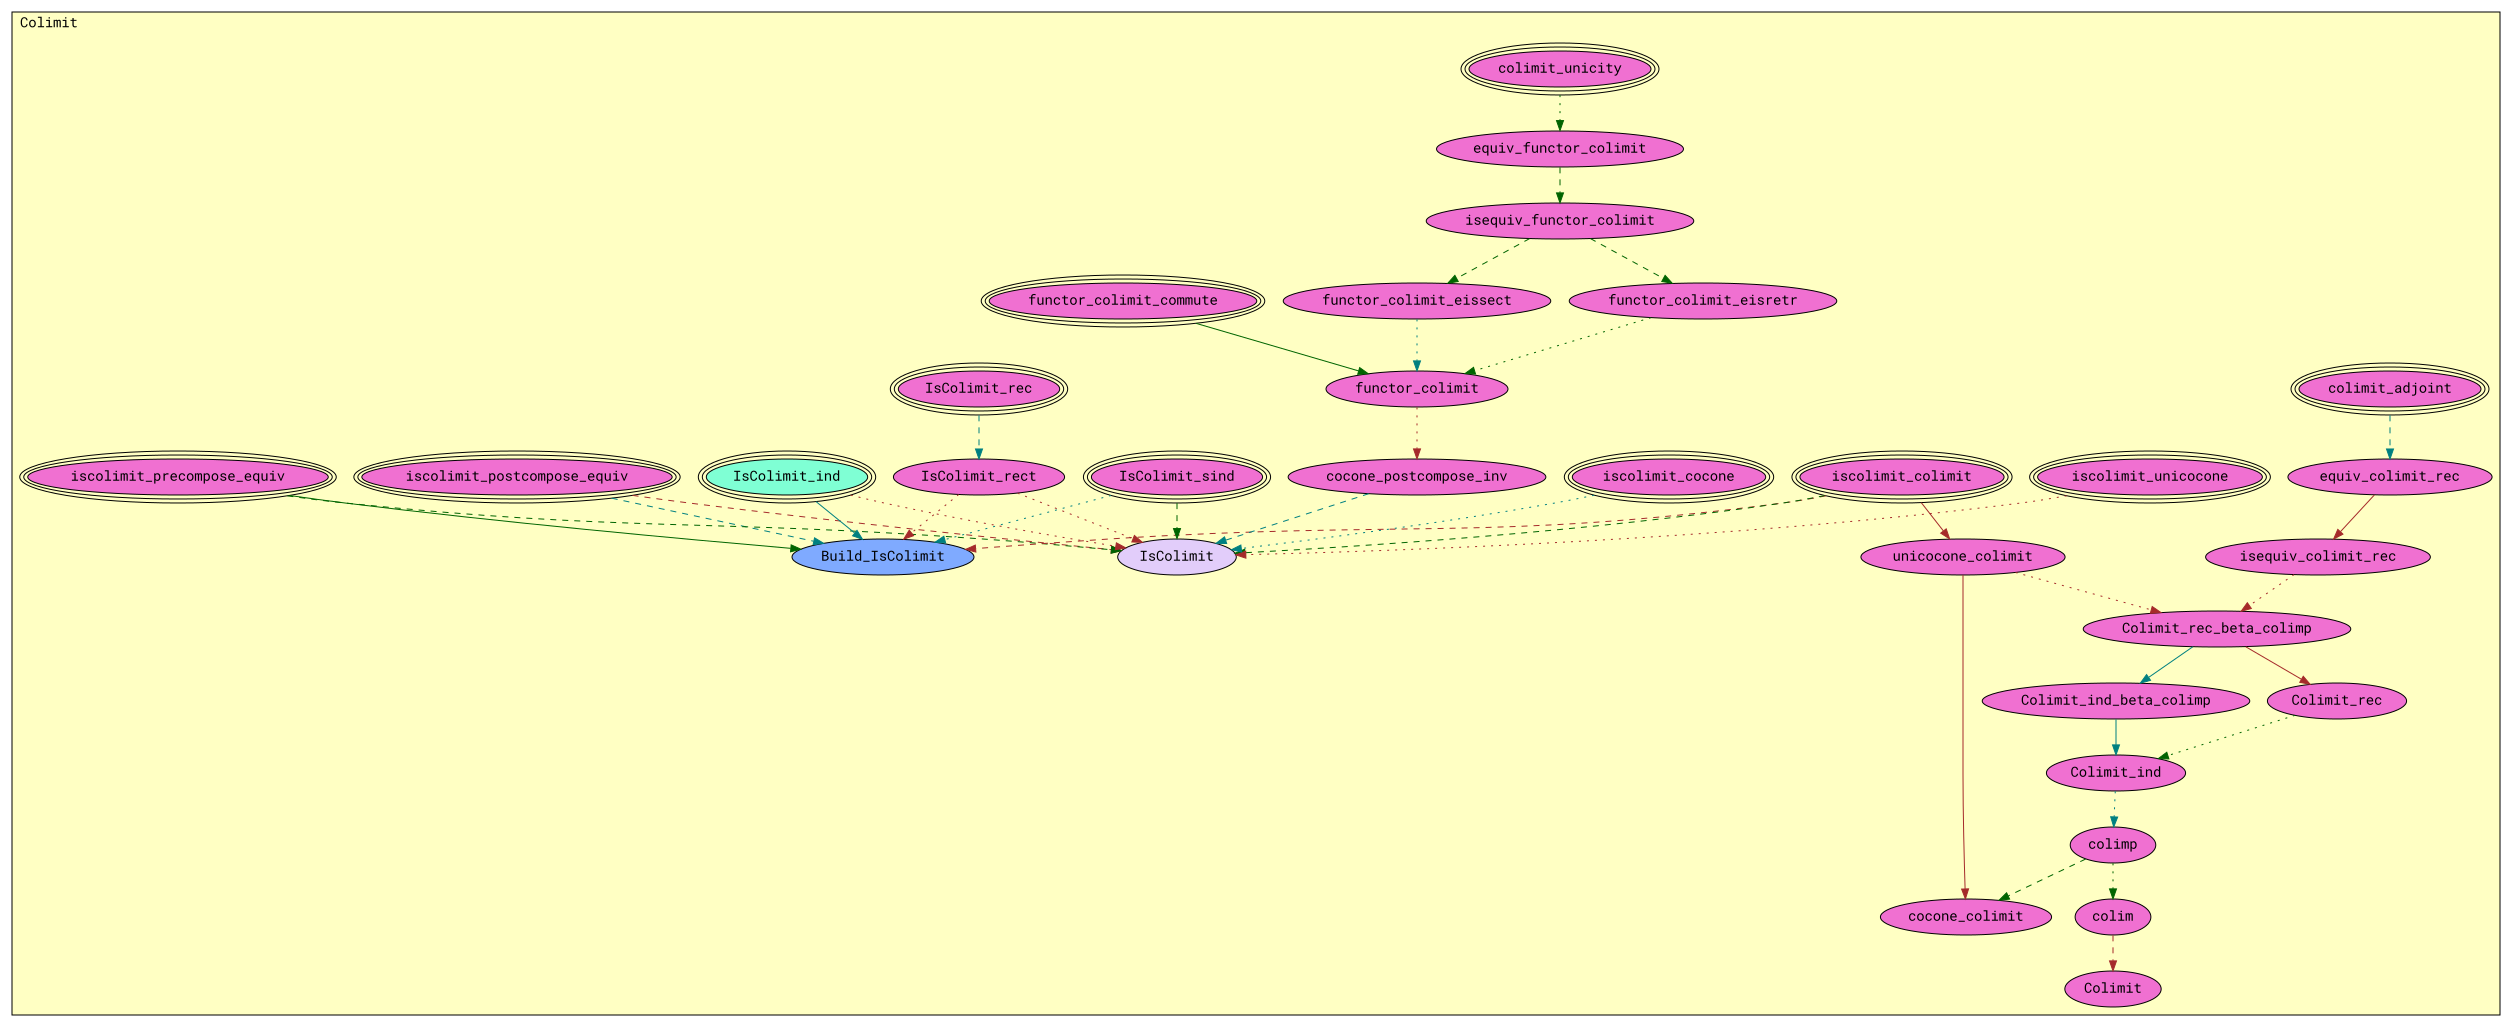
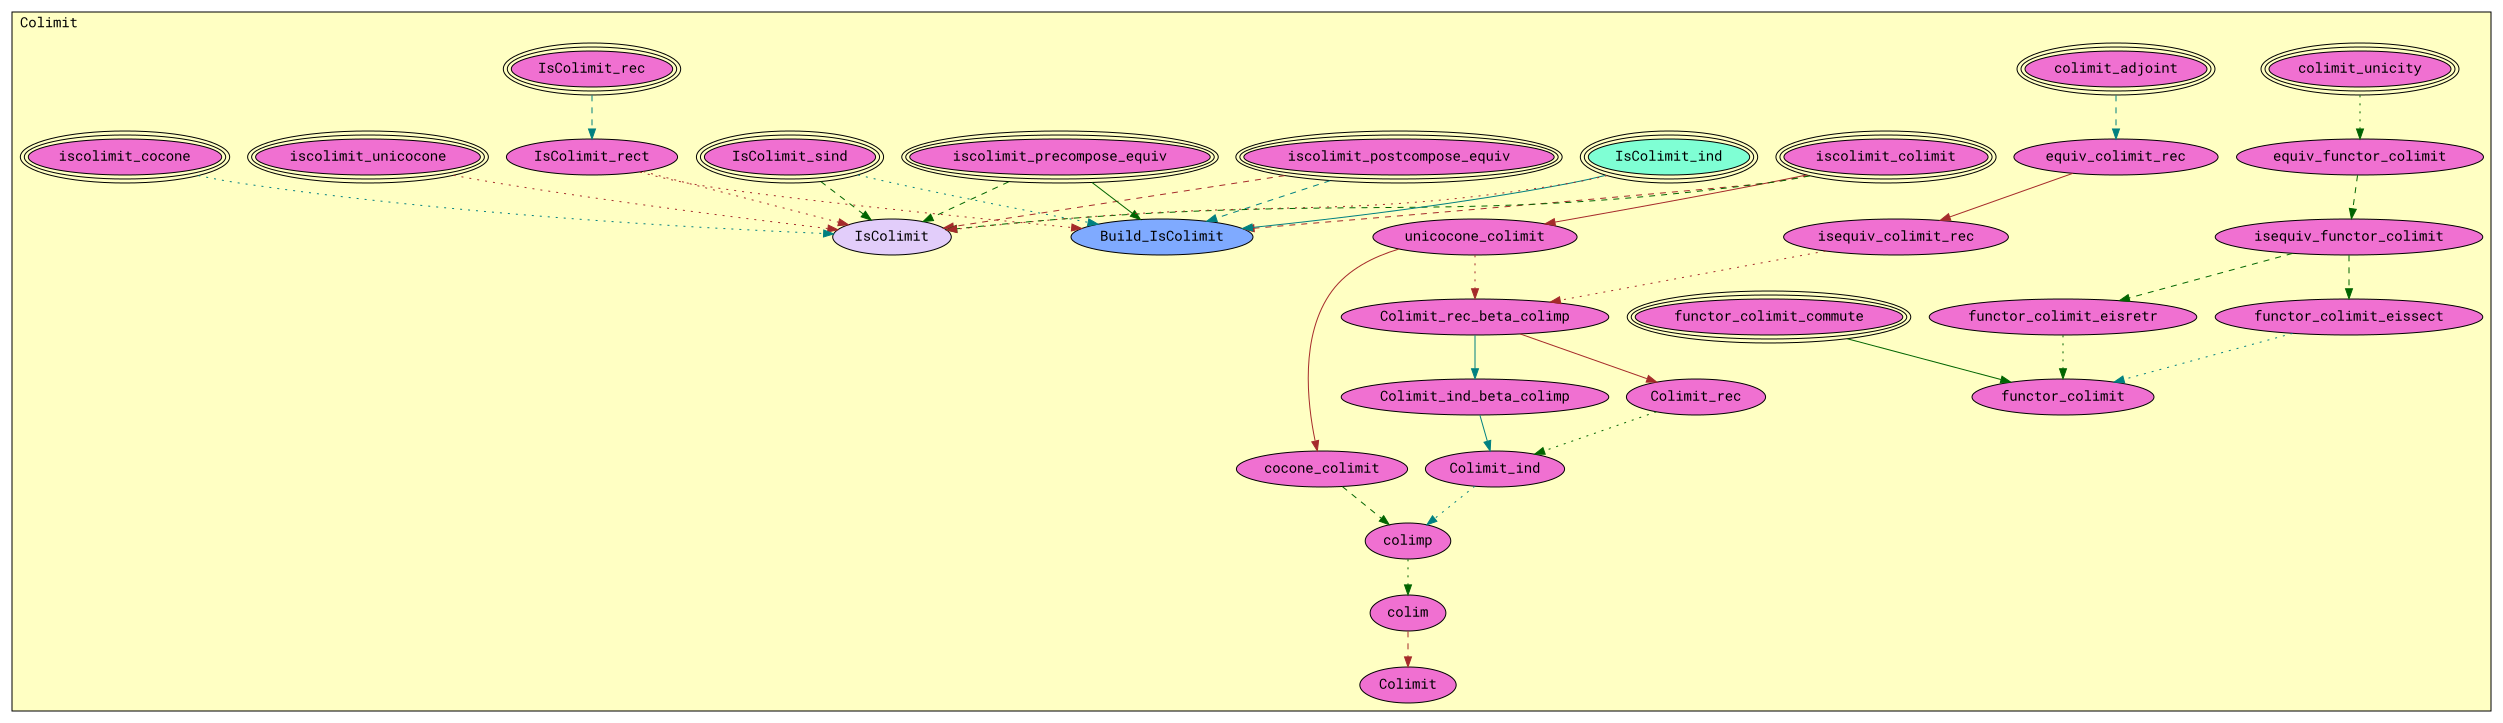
node "cocone_postcompose_inv": removed
edge "colimp" -> "cocone_colimit": reversed
